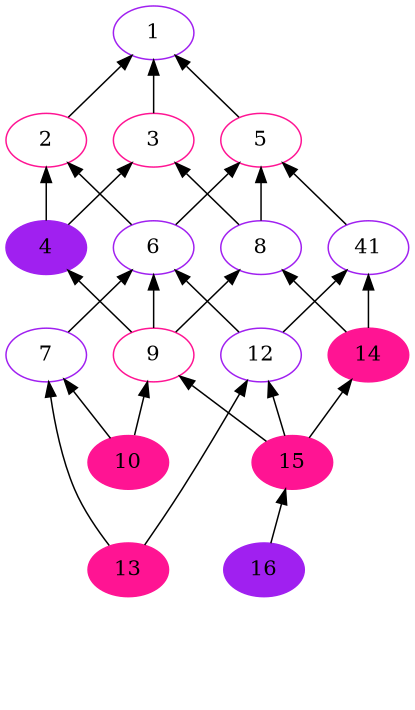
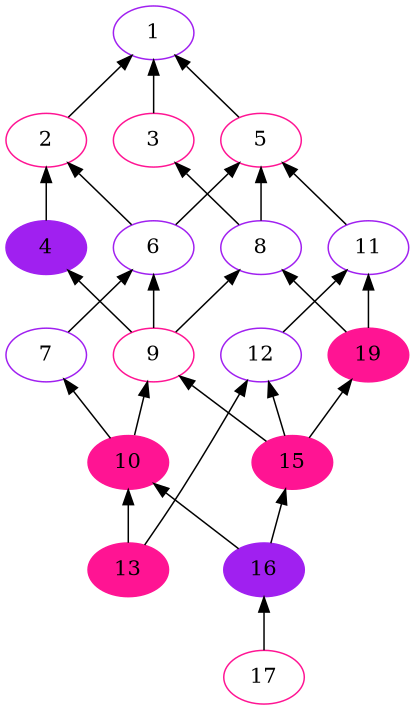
edge "4" -> "3": removed
node "41": label "41" -> "11"
edge "12" -> "6": removed
node "14": label "14" -> "19"
edge "13" -> "7": now "13" -> "10"
edge "16" -> "10": added
node "17": added
